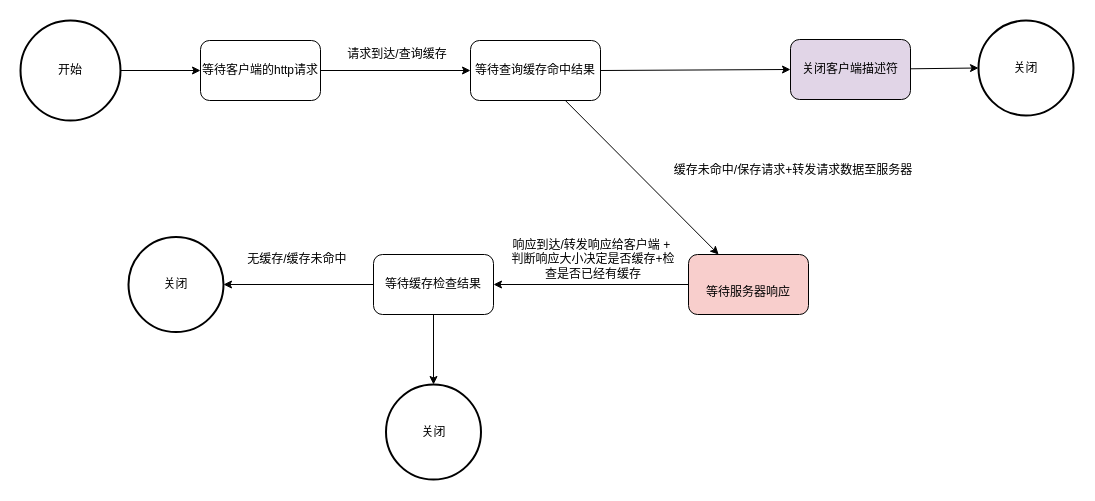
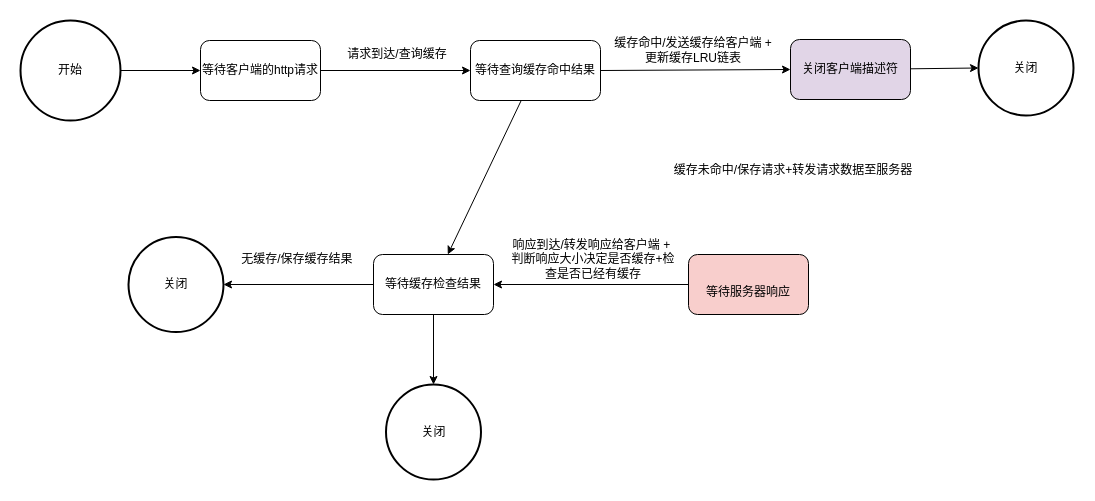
node "缓存命中/发送缓存给客户端 + 更新缓存LRU链表": added
edge "等待查询缓存命中结果" -> "等待服务器响应": now "等待查询缓存命中结果" -> "等待缓存检查结果"
node "无缓存/缓存未命中": label "无缓存/缓存未命中" -> "无缓存/保存缓存结果"
